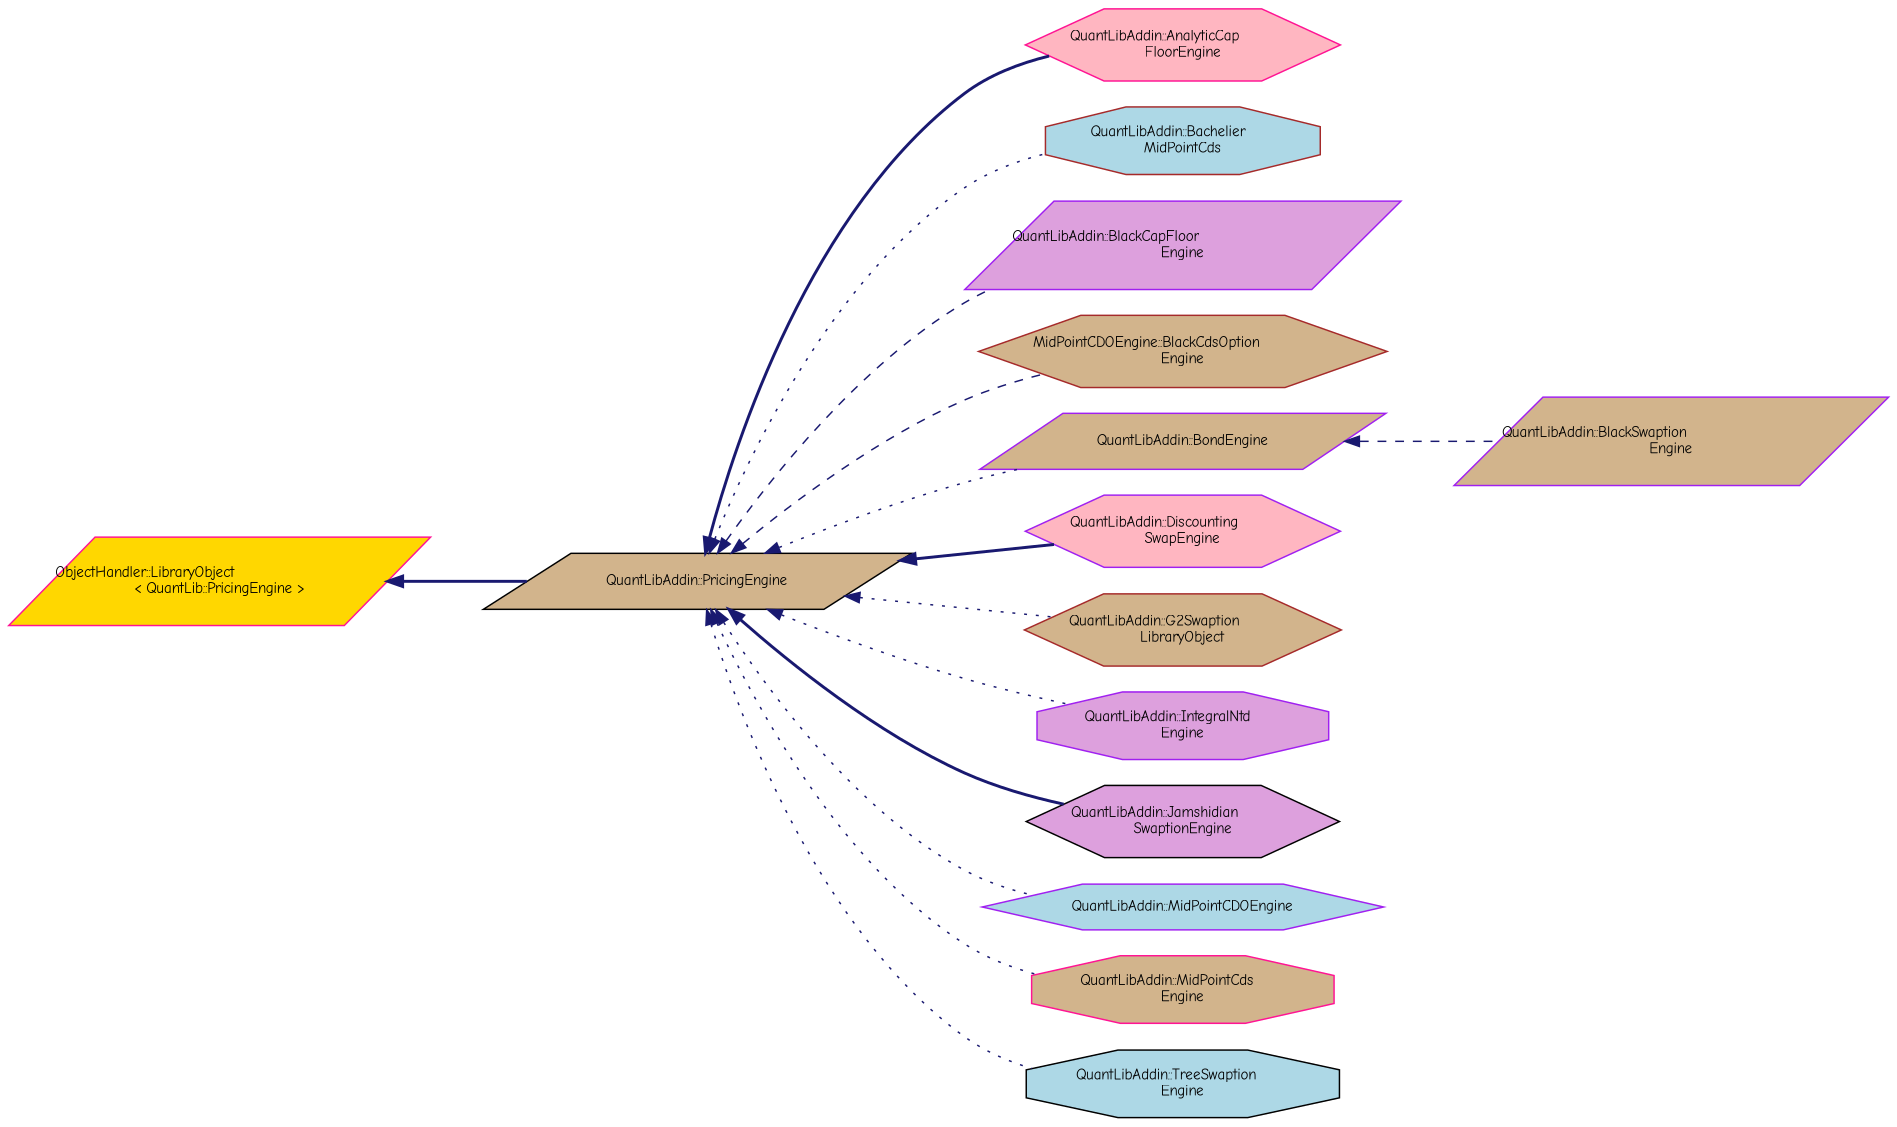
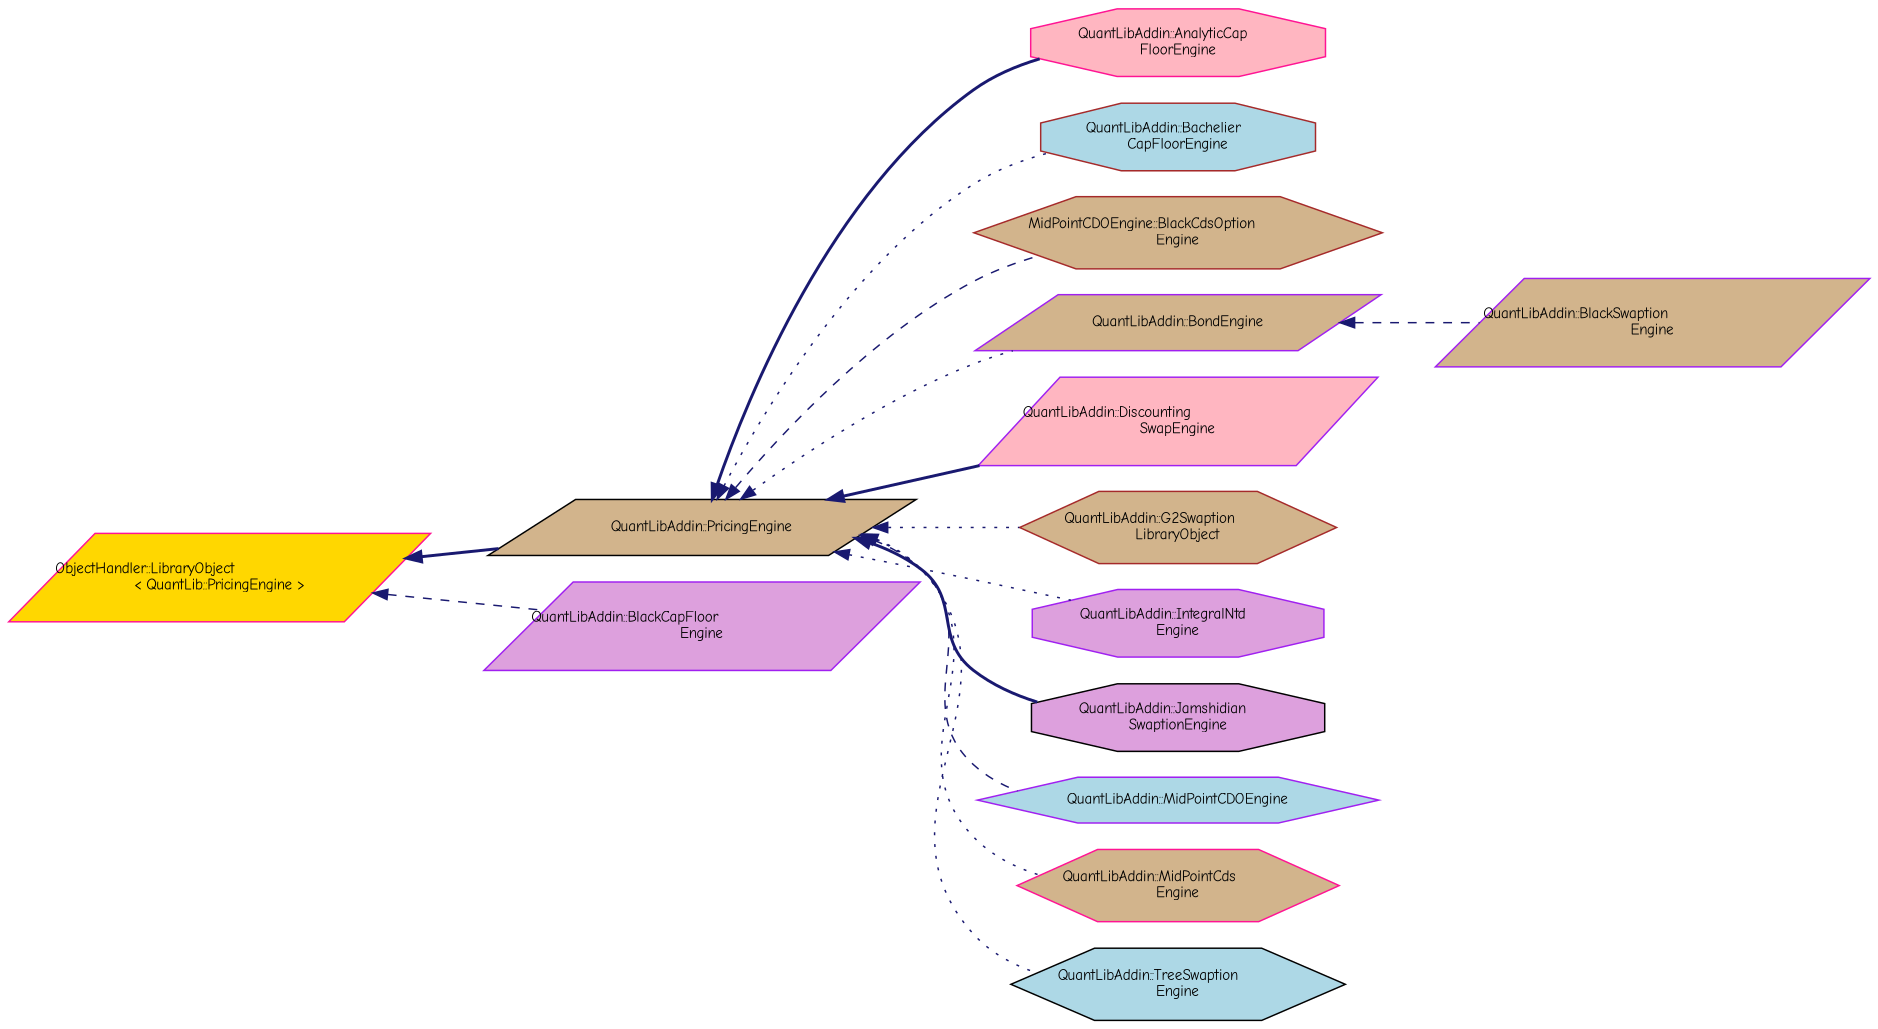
node "QuantLibAddin::AnalyticCap FloorEngine": shape hexagon -> octagon
node "QuantLibAddin::Bachelier MidPointCds": label "QuantLibAddin::Bachelier MidPointCds" -> "QuantLibAddin::Bachelier CapFloorEngine"
edge "QuantLibAddin::BlackCapFloor Engine" -> "QuantLibAddin::PricingEngine": now "QuantLibAddin::BlackCapFloor Engine" -> "ObjectHandler::LibraryObject < QuantLib::PricingEngine >"
node "QuantLibAddin::Discounting SwapEngine": shape hexagon -> parallelogram
edge "QuantLibAddin::MidPointCDOEngine" -> "QuantLibAddin::PricingEngine": style dotted -> dashed
node "QuantLibAddin::Jamshidian SwaptionEngine": shape hexagon -> octagon
node "QuantLibAddin::MidPointCds Engine": shape octagon -> hexagon
node "QuantLibAddin::TreeSwaption Engine": shape octagon -> hexagon
